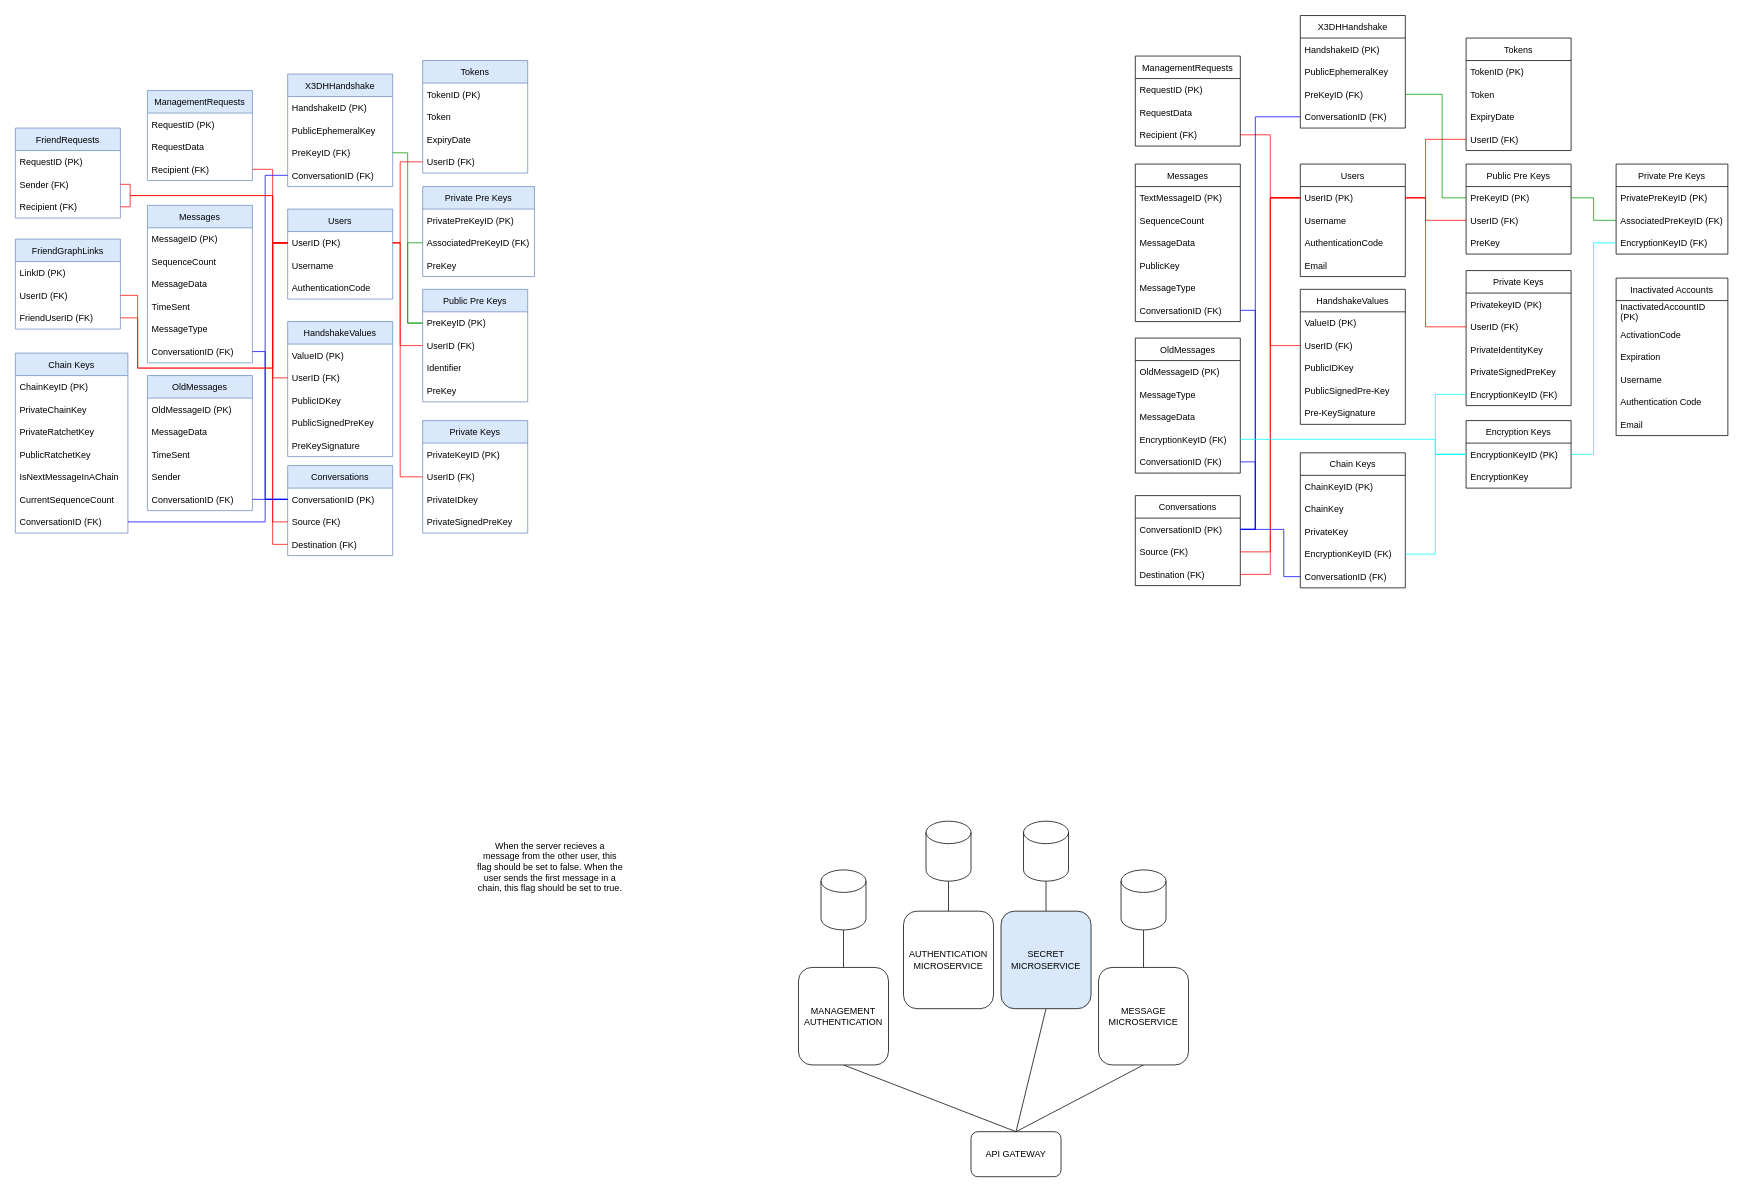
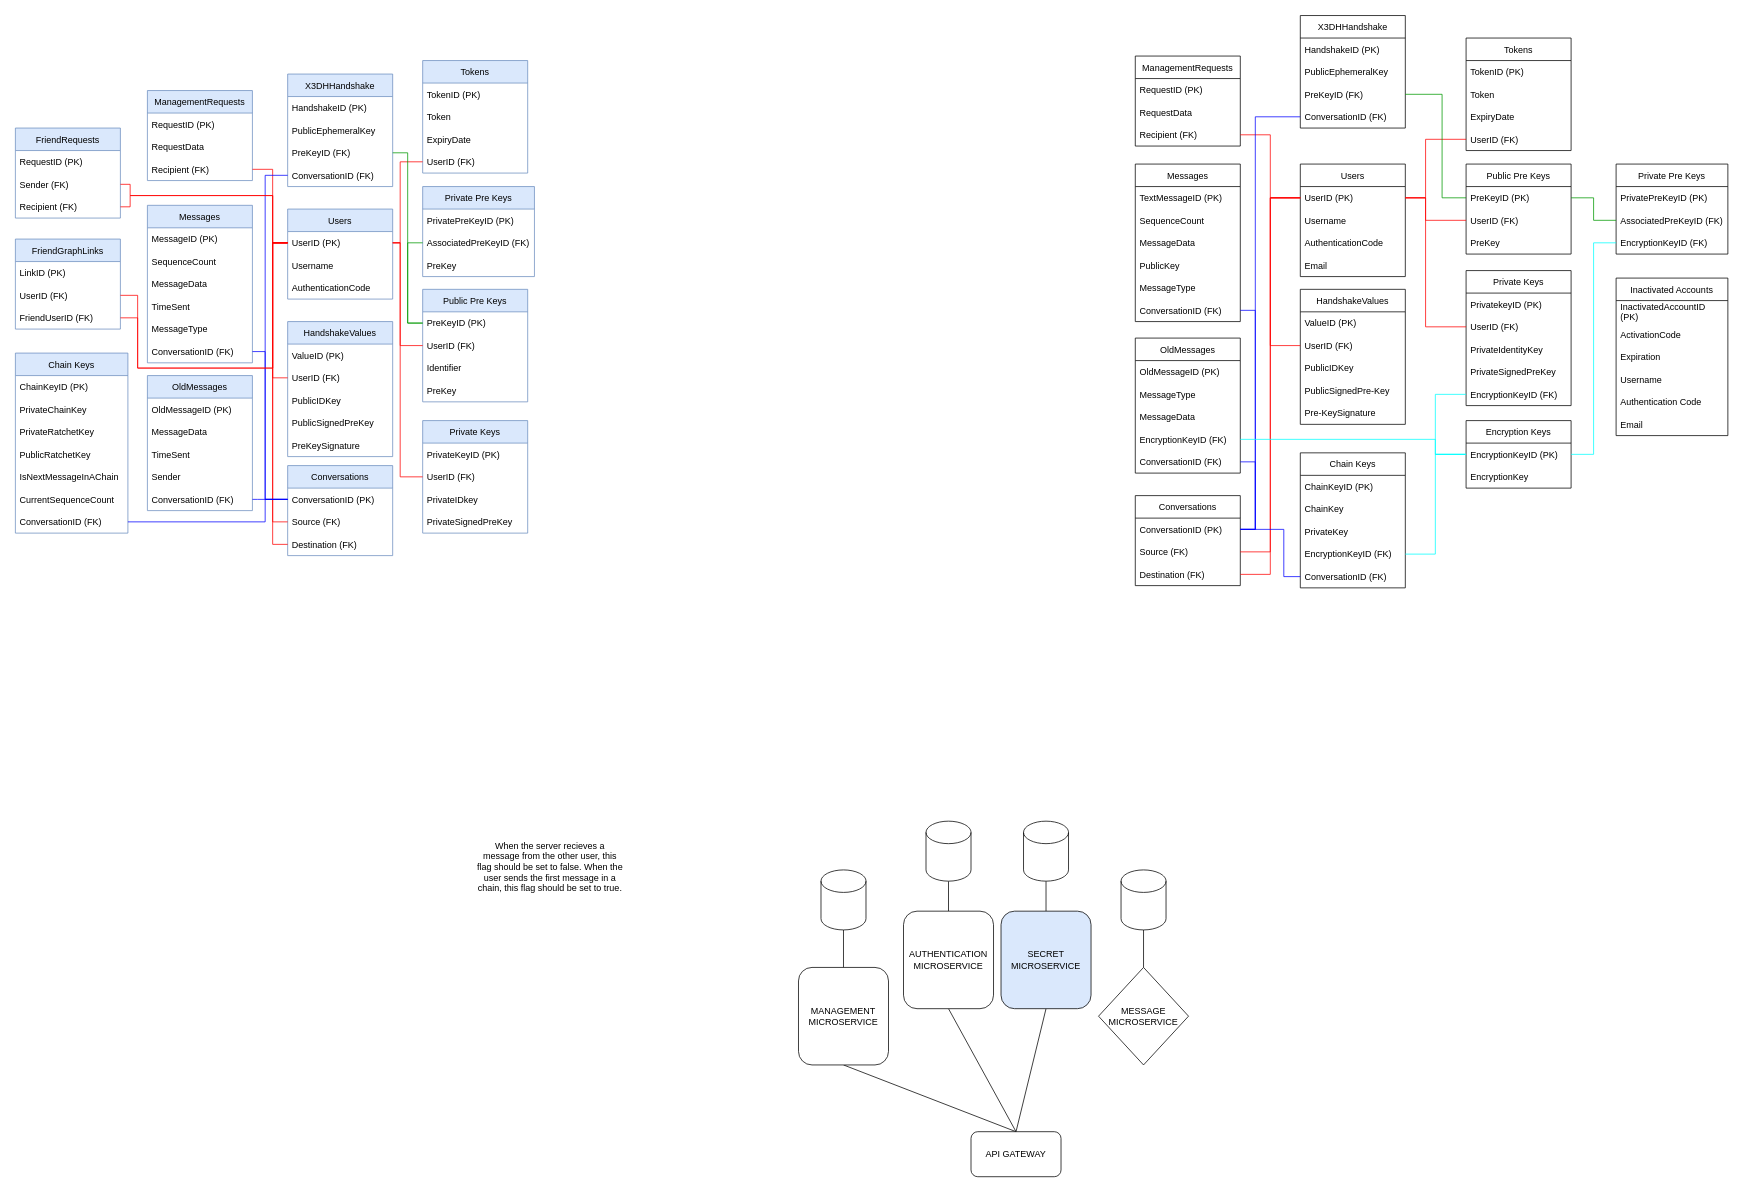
node "MANAGEMENT AUTHENTICATION": label "MANAGEMENT AUTHENTICATION" -> "MANAGEMENT MICROSERVICE"
node "MESSAGE MICROSERVICE": shape rounded rectangle -> diamond
edge "AUTHENTICATION MICROSERVICE" -- "API GATEWAY": added
edge "MESSAGE MICROSERVICE" -- "API GATEWAY": removed
